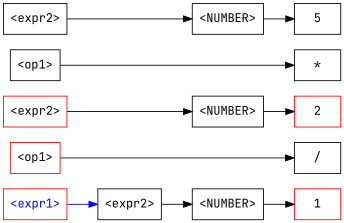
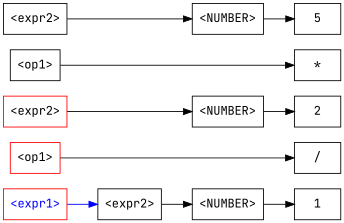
node "2": color red -> black
node "1": color red -> black
